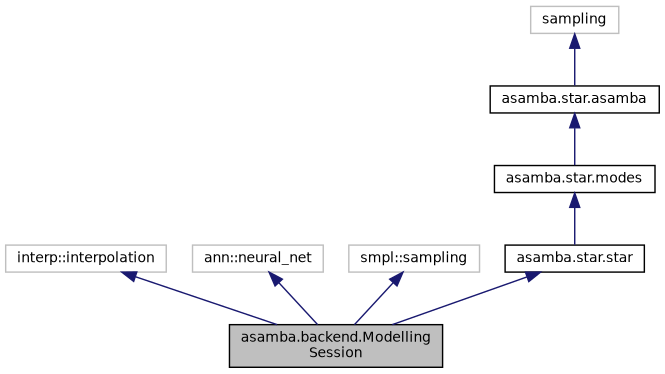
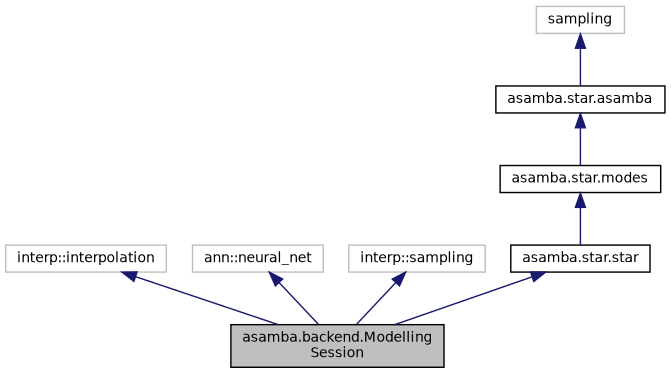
node "smpl::sampling": label "smpl::sampling" -> "interp::sampling"
